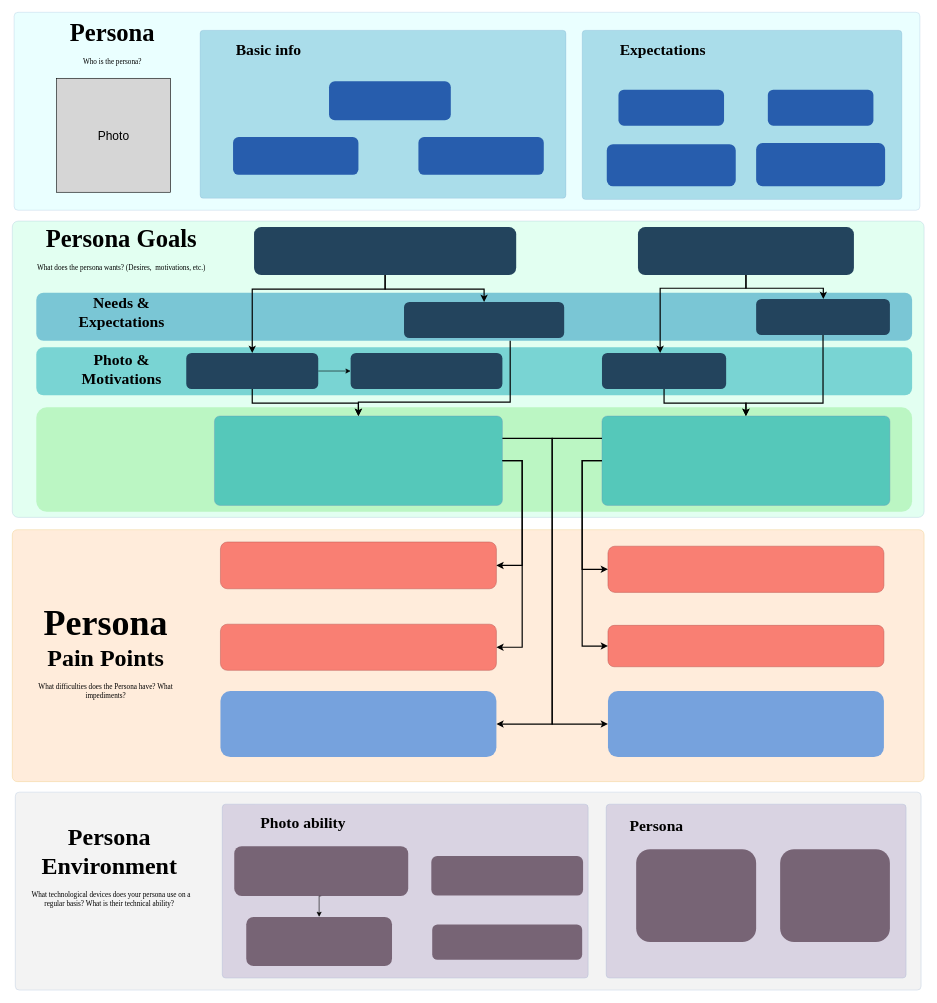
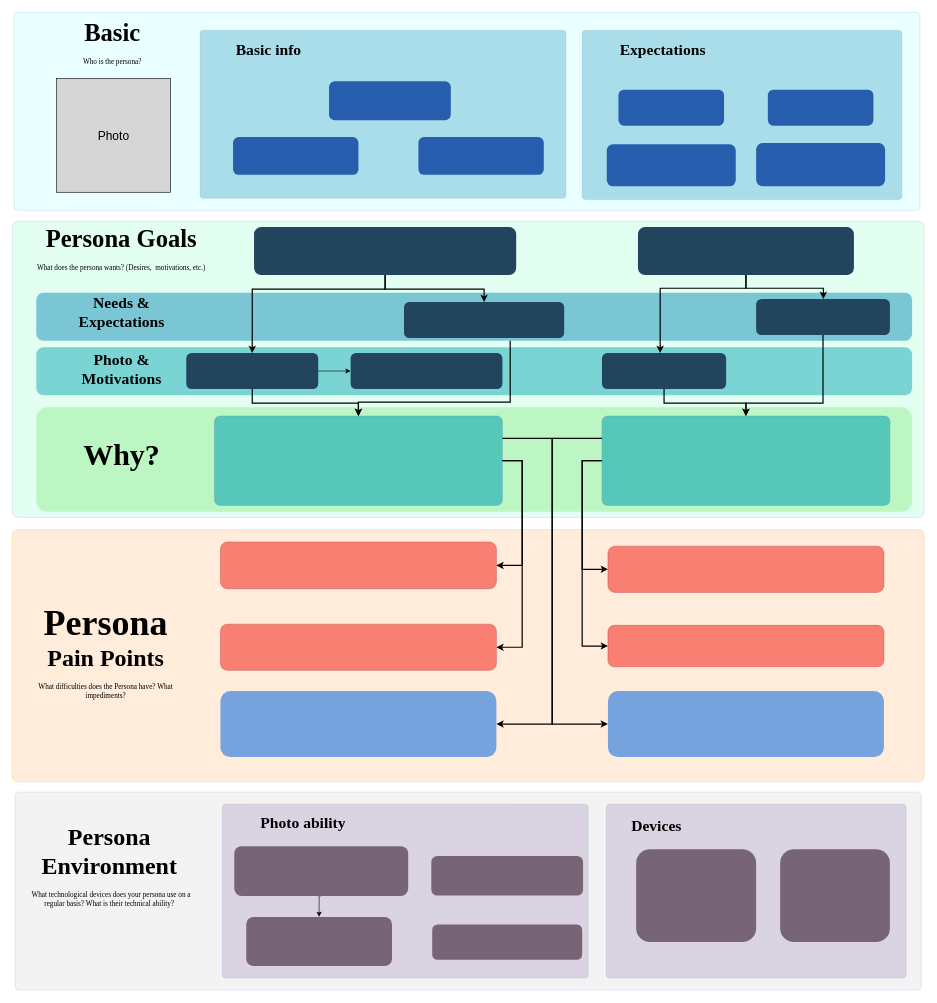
node "PersonaWho is the persona?": label "PersonaWho is the persona?" -> "BasicWho is the persona?"
node "Why?": added
node "Persona": label "Persona" -> "Devices"
